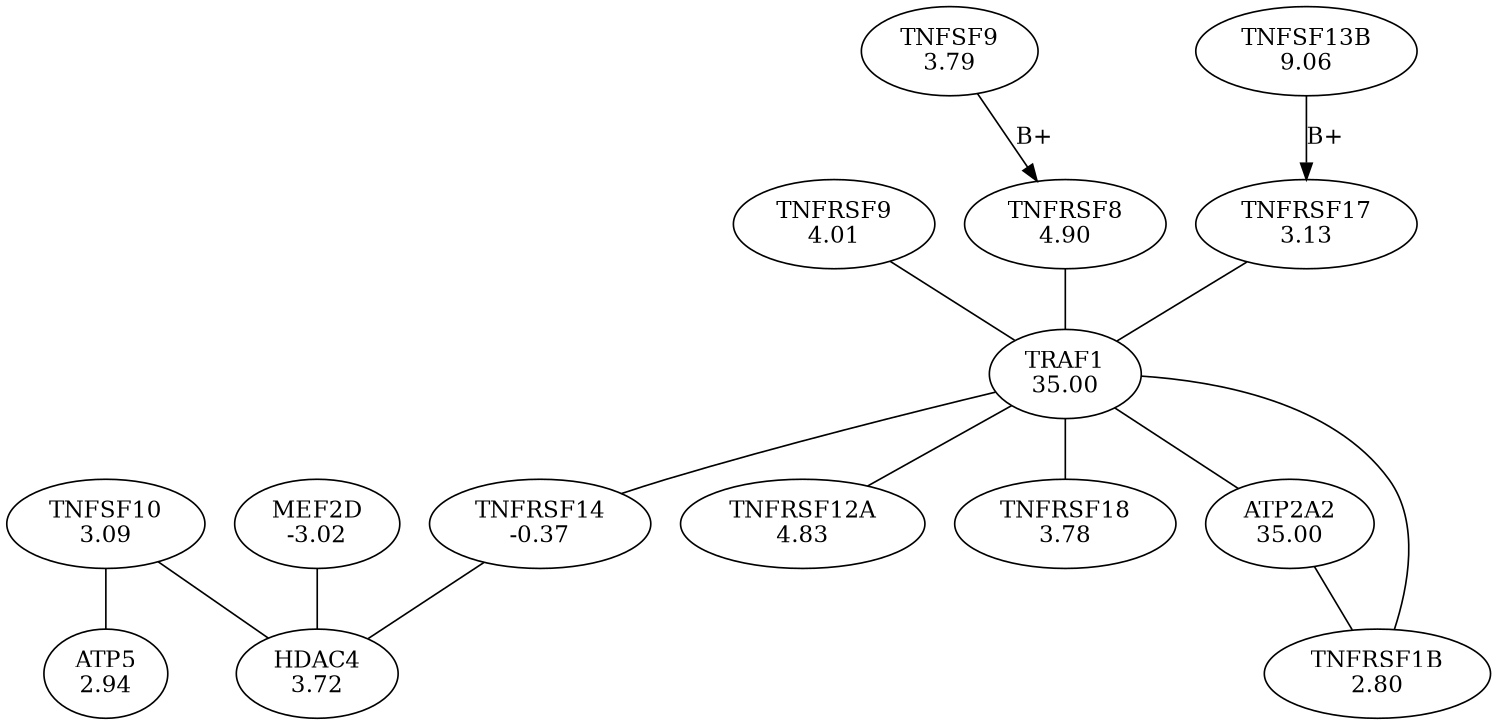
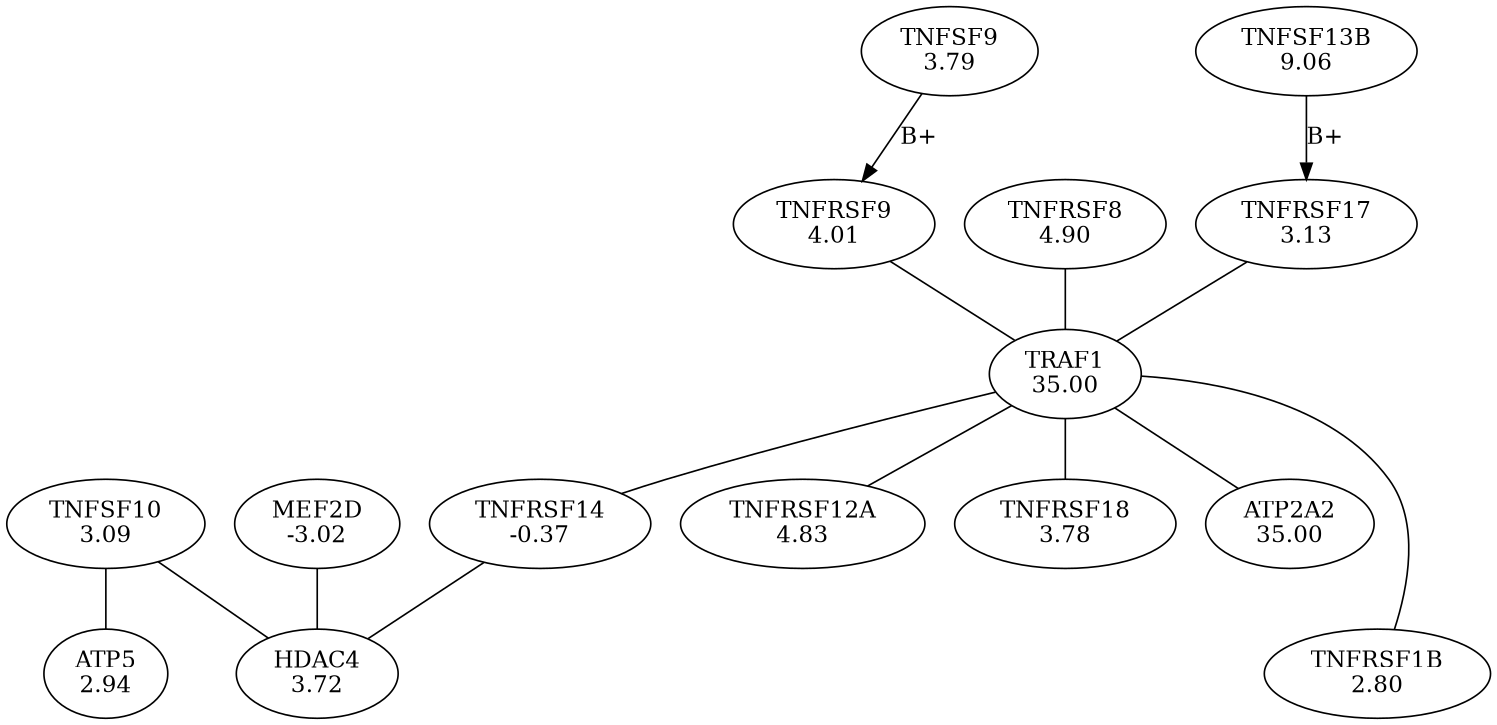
edge "TNFSF9 3.79" -> "TNFRSF8 4.90": now "TNFSF9 3.79" -> "TNFRSF9 4.01"
edge "ATP2A2 35.00" -- "TNFRSF1B 2.80": removed
